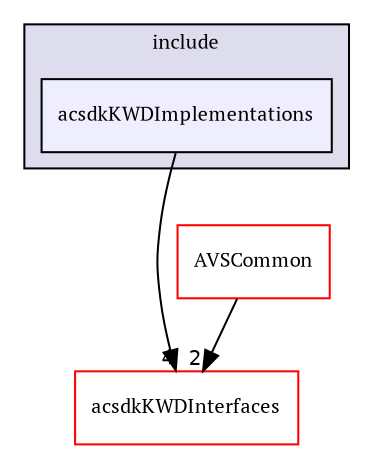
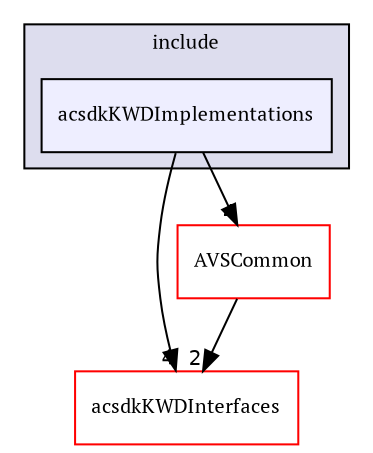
edge "acsdkKWDImplementations" -> "AVSCommon": added
